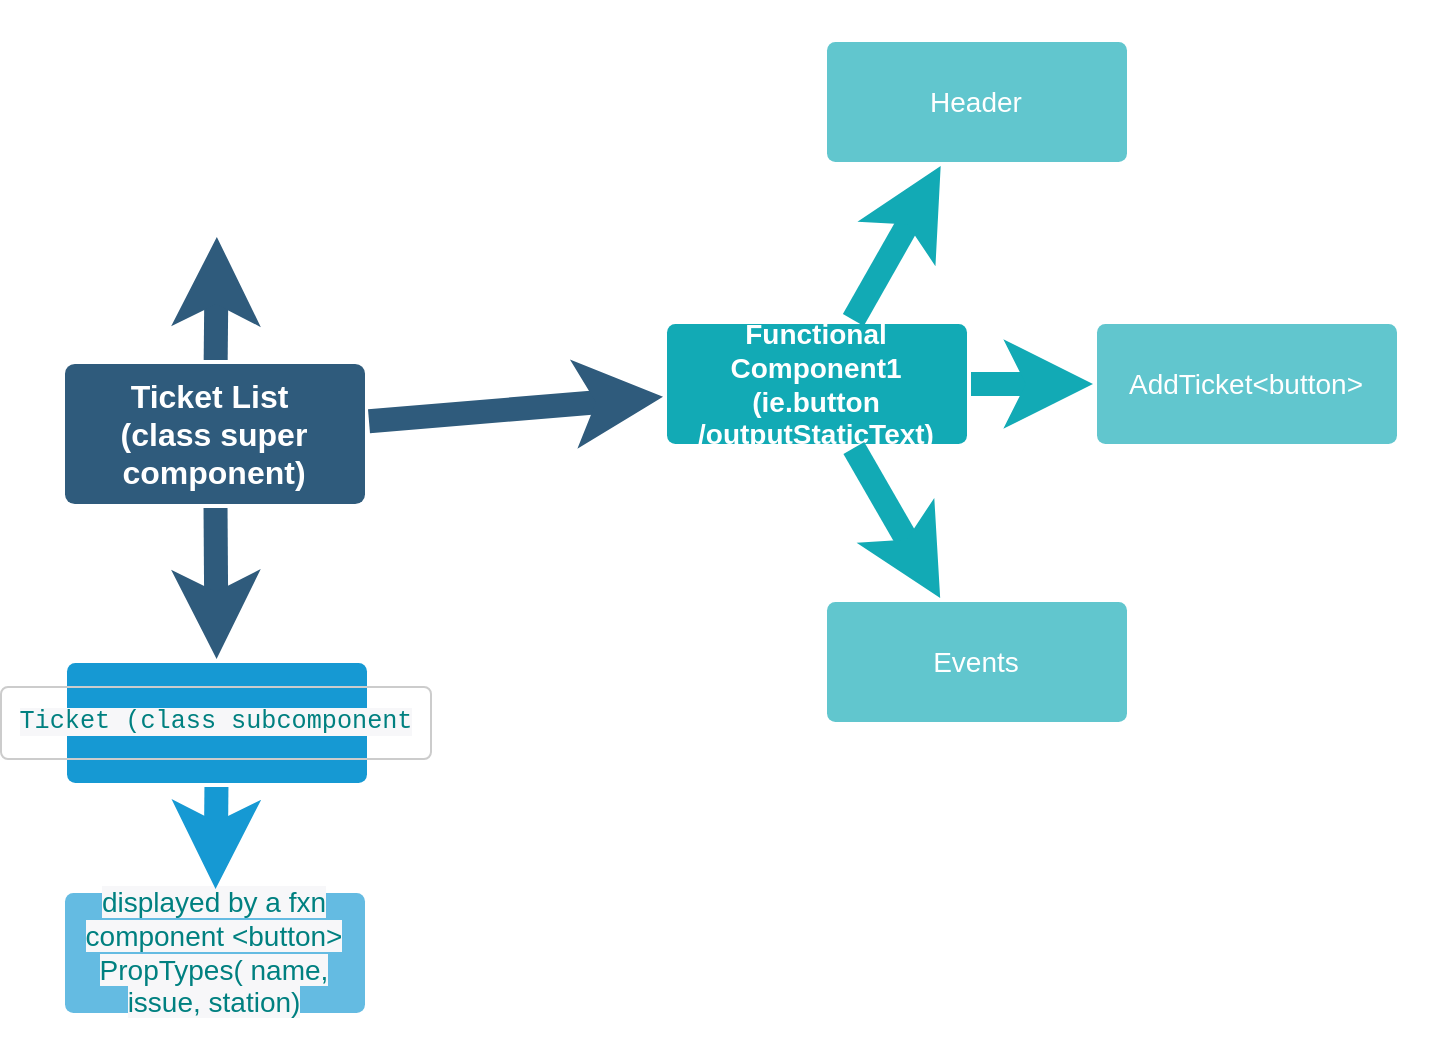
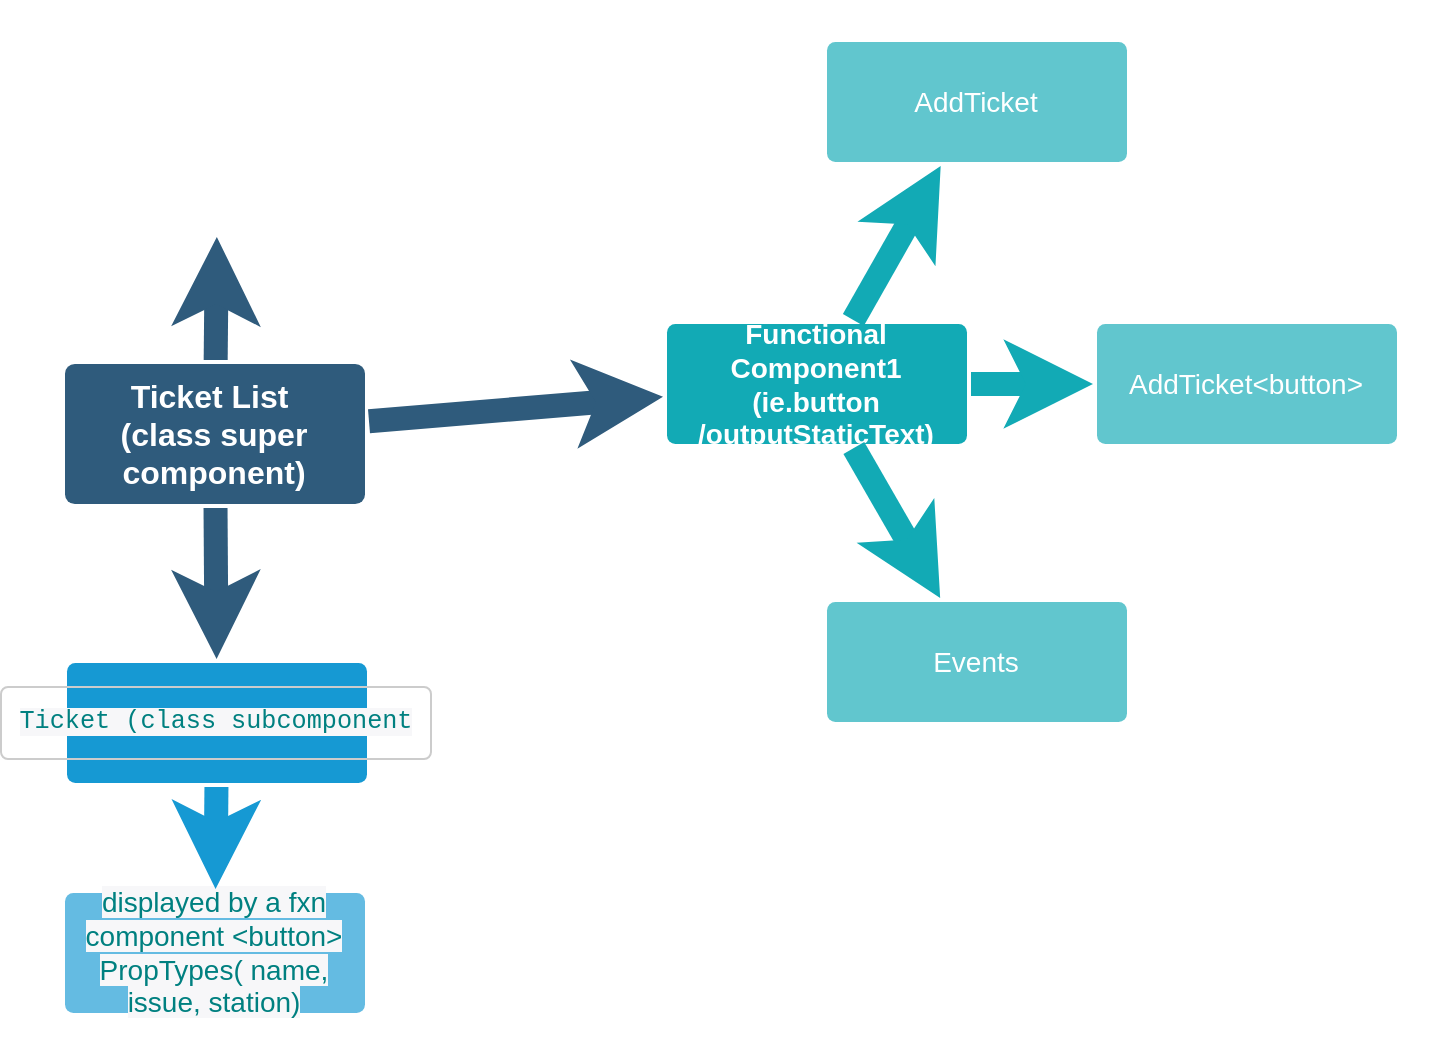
node "Header": label "Header" -> "AddTicket"
